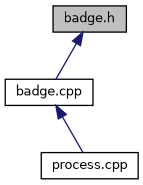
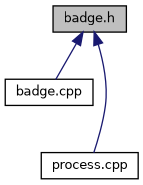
edge "process.cpp" -> "badge.cpp": now "process.cpp" -> "badge.h"
